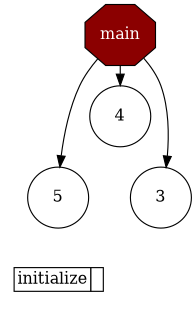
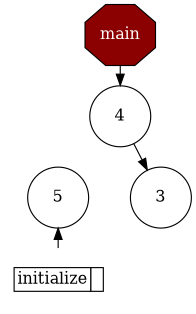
edge "main" -> "5": now "initialize" -> "5"
edge "main" -> "3": now "4" -> "3"
